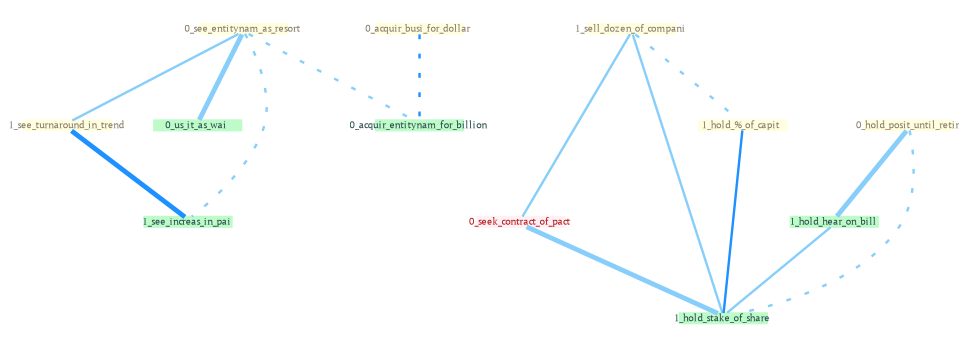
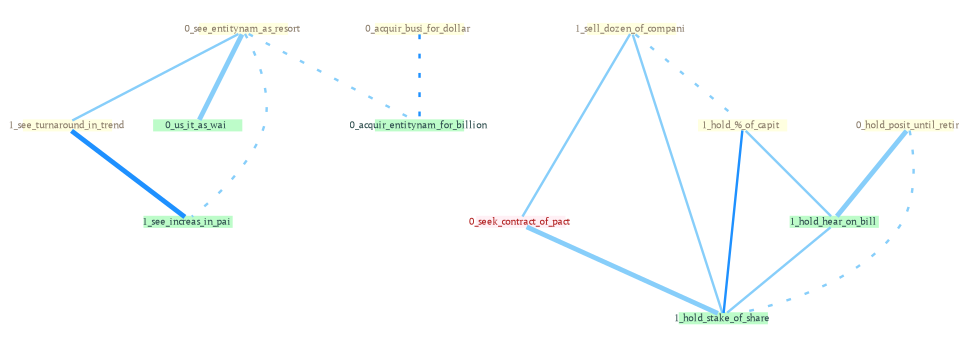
edge "1_hold_%_of_capit" -- "1_hold_hear_on_bill": added
